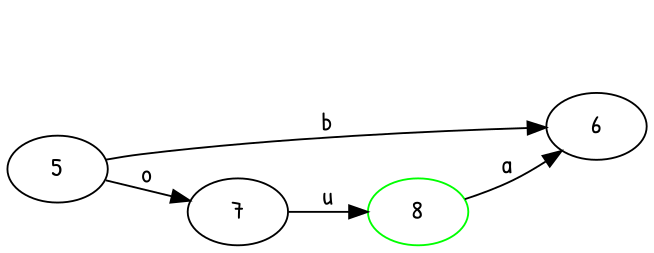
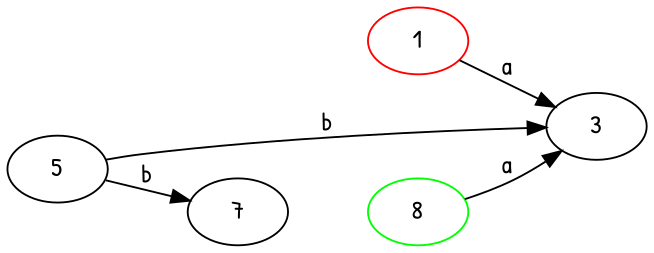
node "1": added
node "6": label "6" -> "3"
edge "5" -> "7": label "o" -> "b"
edge "7" -> "8": removed, label "u"
